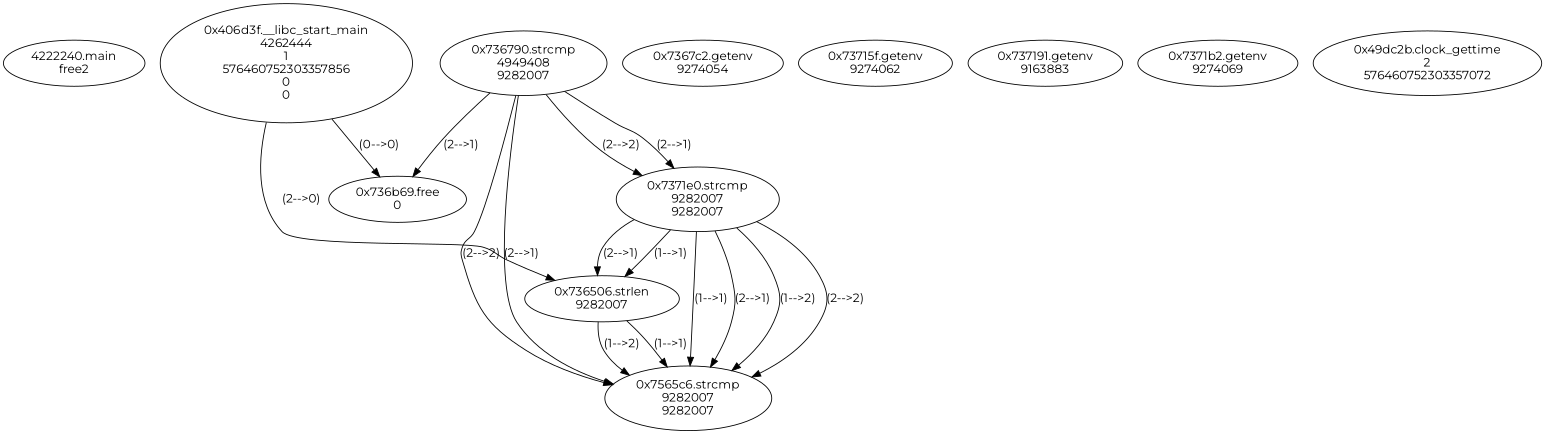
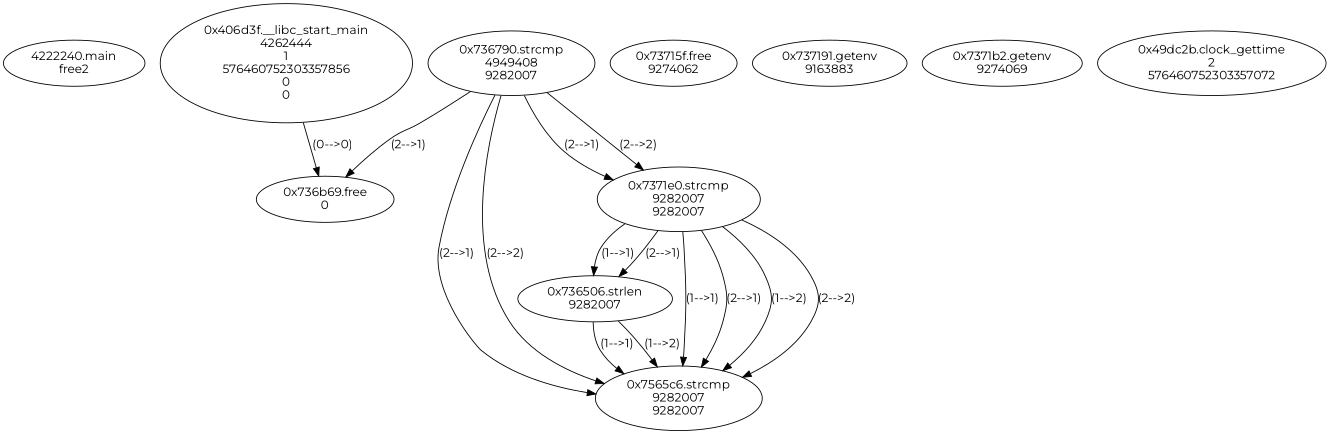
node "0x7367c2.getenv 9274054": removed
node "0x73715f.getenv 9274062": label "0x73715f.getenv 9274062" -> "0x73715f.free 9274062"
edge "0x406d3f.__libc_start_main 4262444 1 576460752303357856 0 0" -> "0x736506.strlen 9282007": removed, label "(2-->0)"
